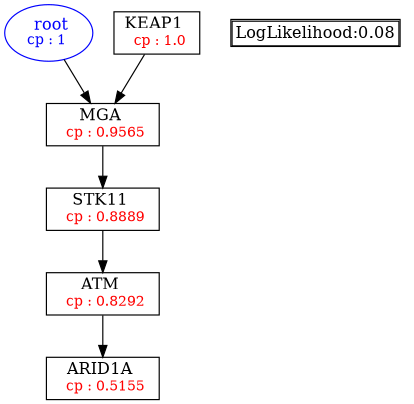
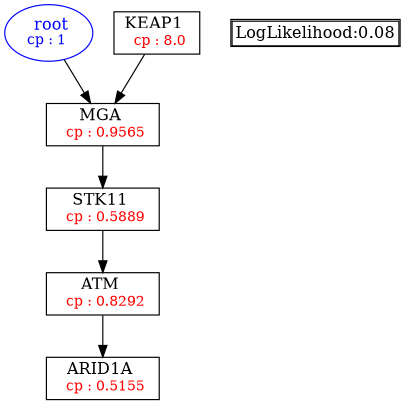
node "KEAP1": text "cp : 1.0" -> "cp : 8.0"
node "STK11": text "cp : 0.8889" -> "cp : 0.5889"
